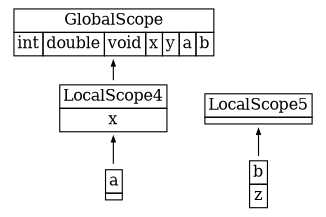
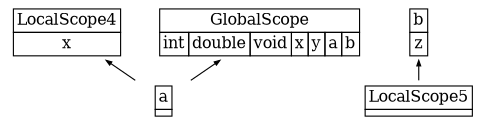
edge "LocalScope4" -> "GlobalScope": now "a" -> "GlobalScope"
edge "b" -> "LocalScope5": reversed
